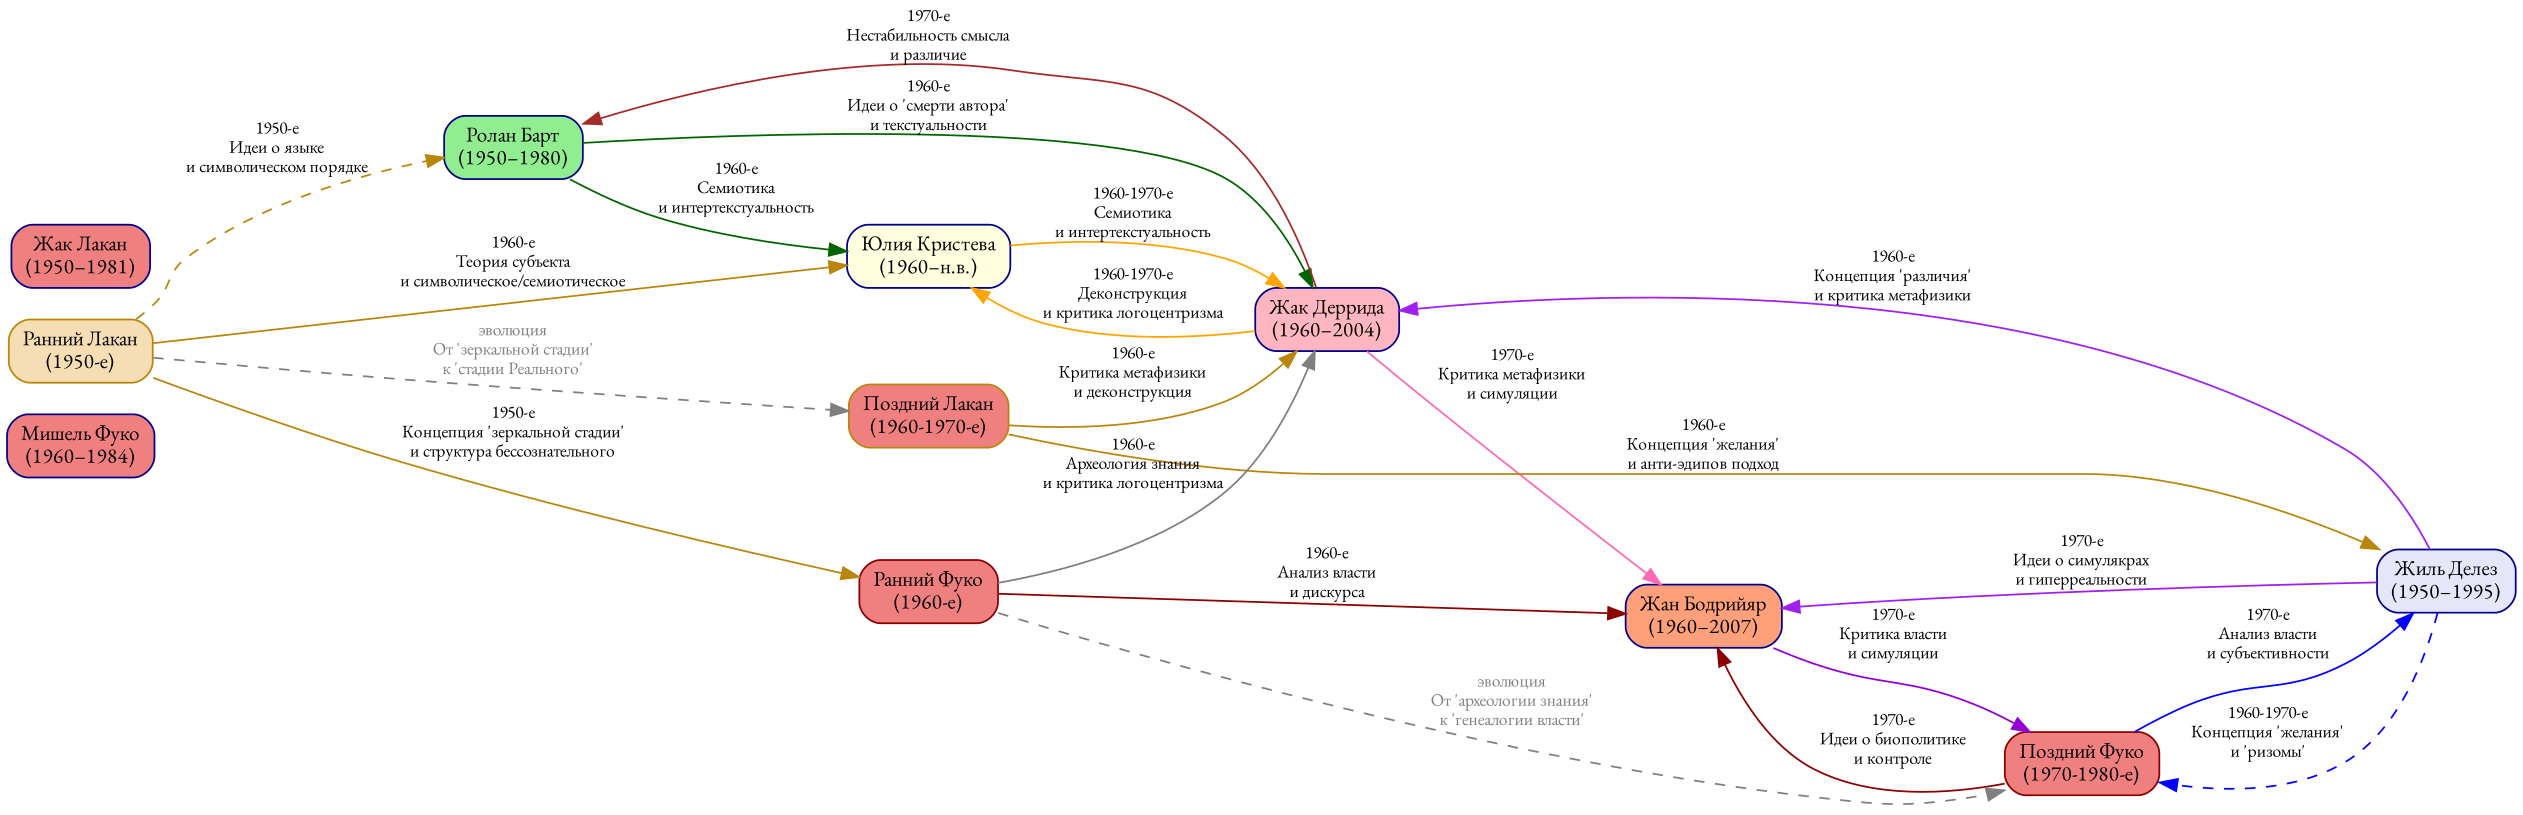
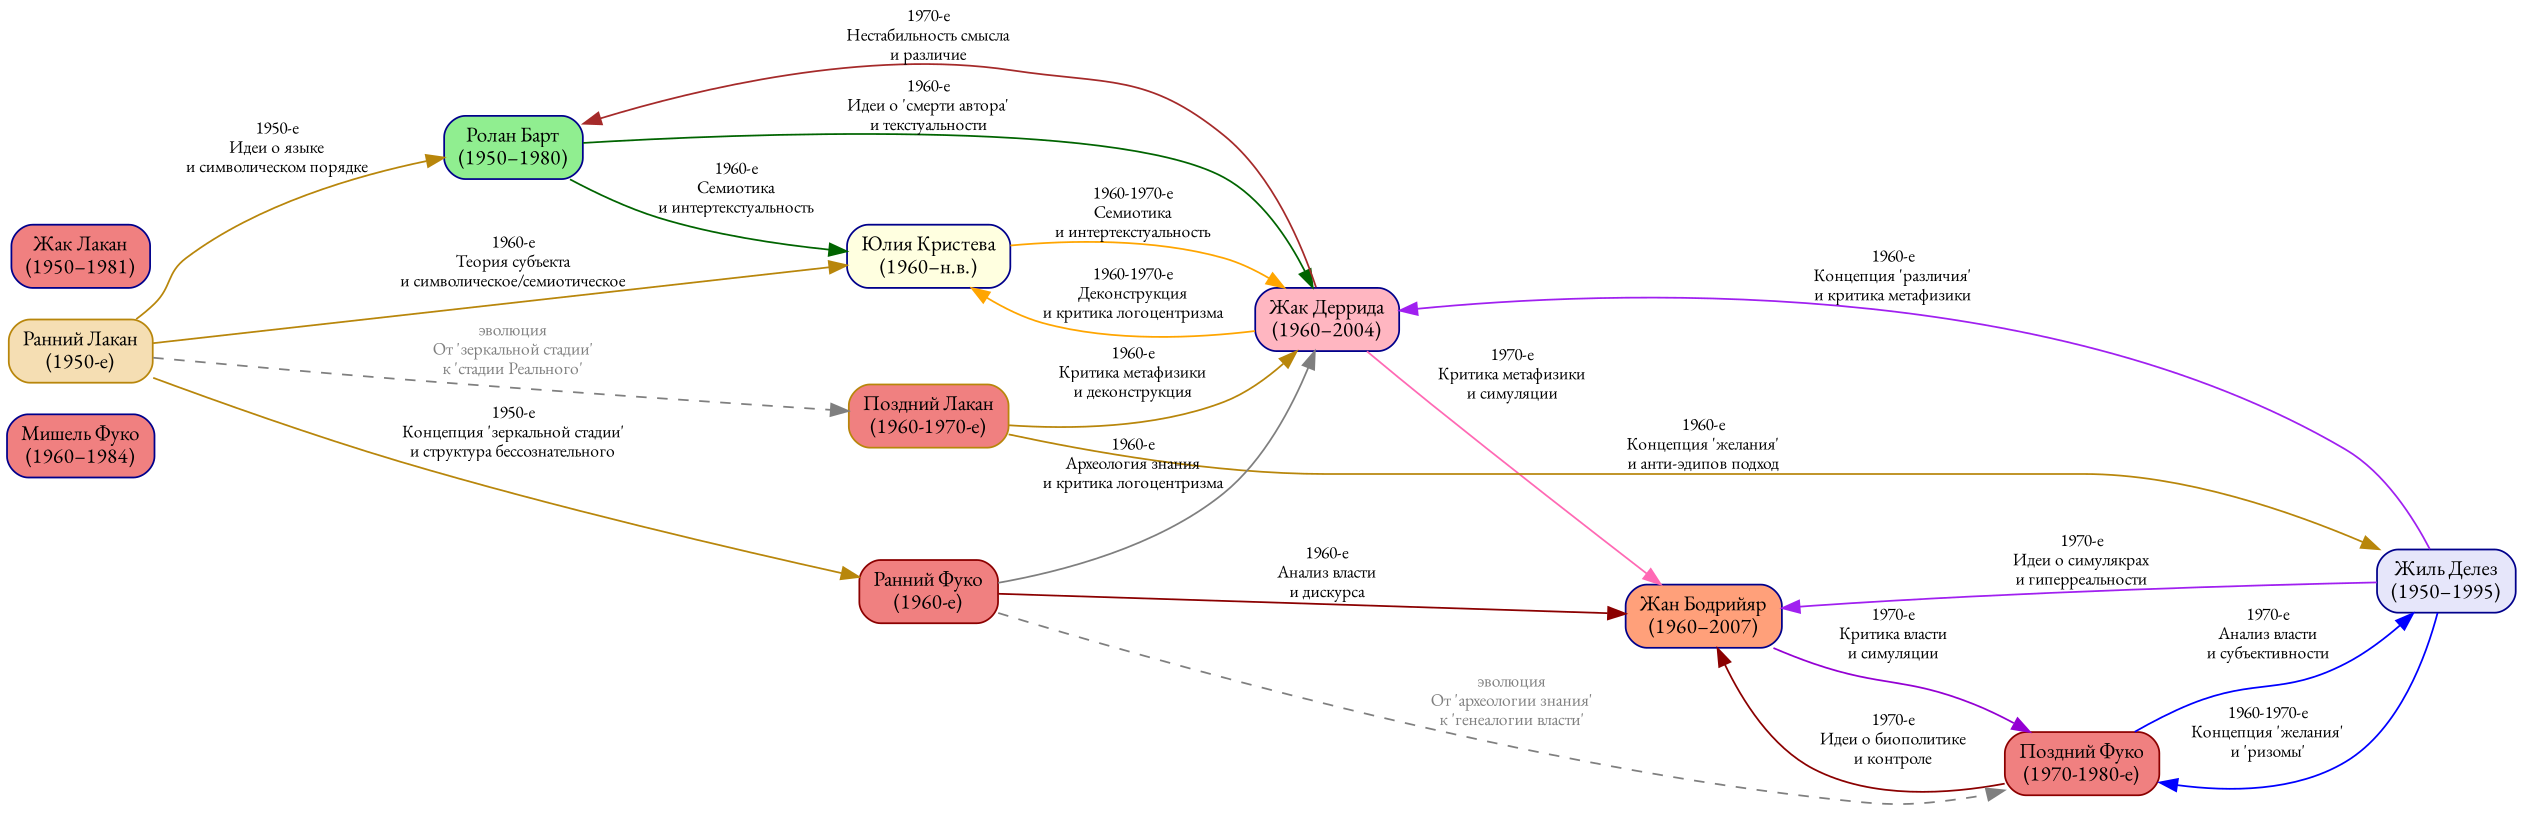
edge "Ранний Лакан (1950-е)" -> "Ролан Барт (1950–1980)": style dashed -> solid
edge "Жиль Делез (1950–1995)" -> "Поздний Фуко (1970-1980-е)": style dashed -> solid
